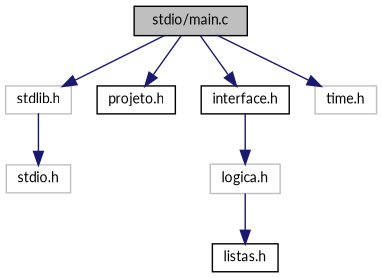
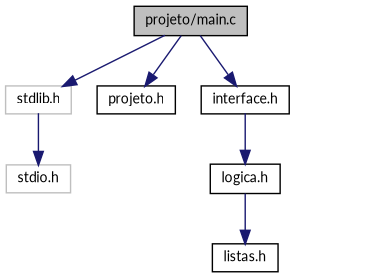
node "stdio/main.c": label "stdio/main.c" -> "projeto/main.c"
node "time.h": removed
node "logica.h": color grey75 -> black
